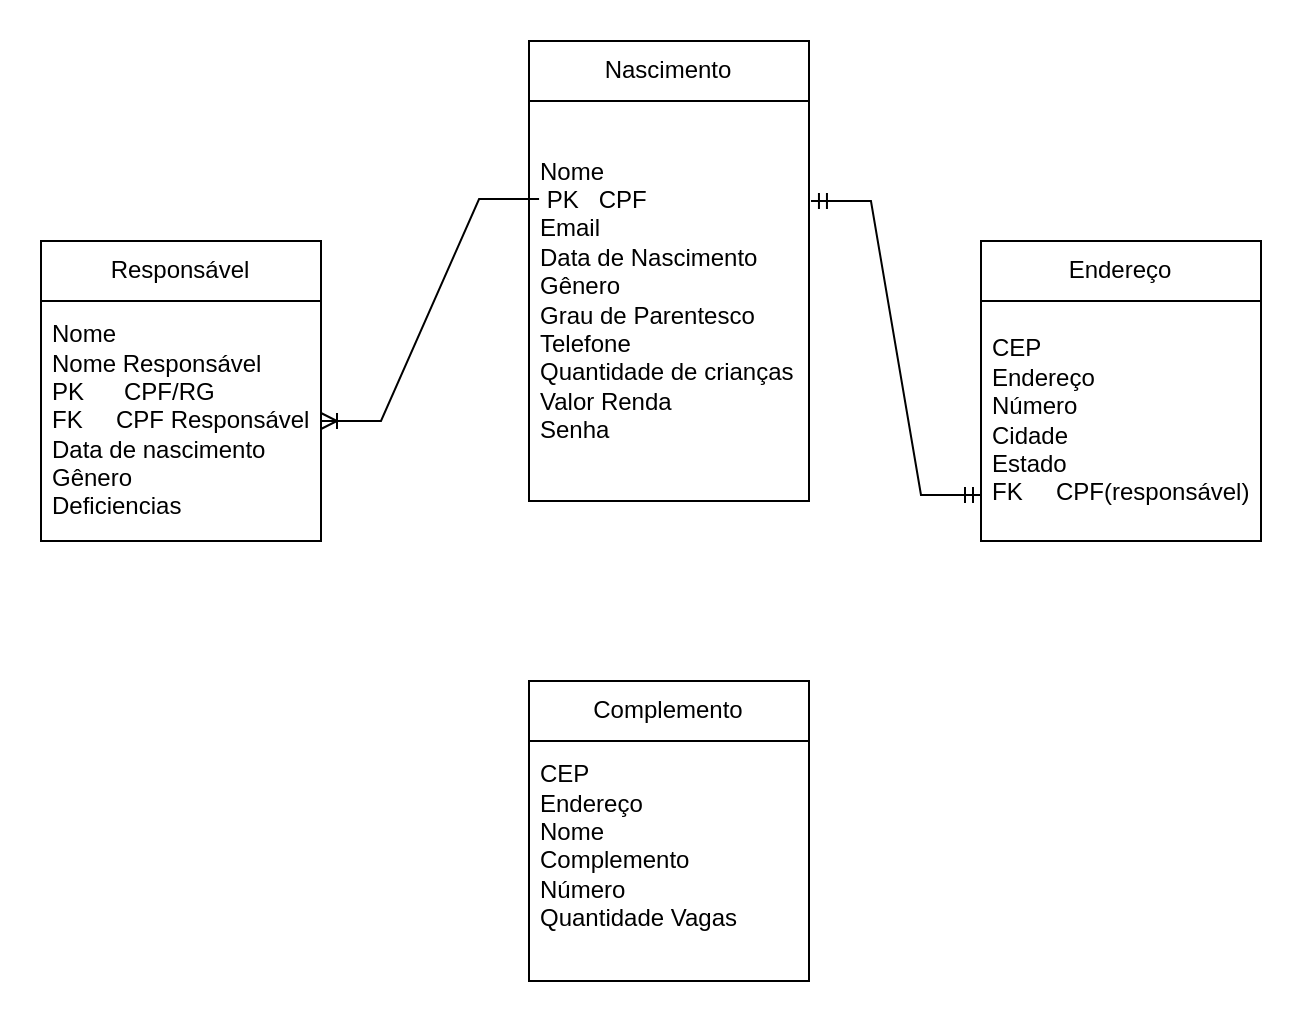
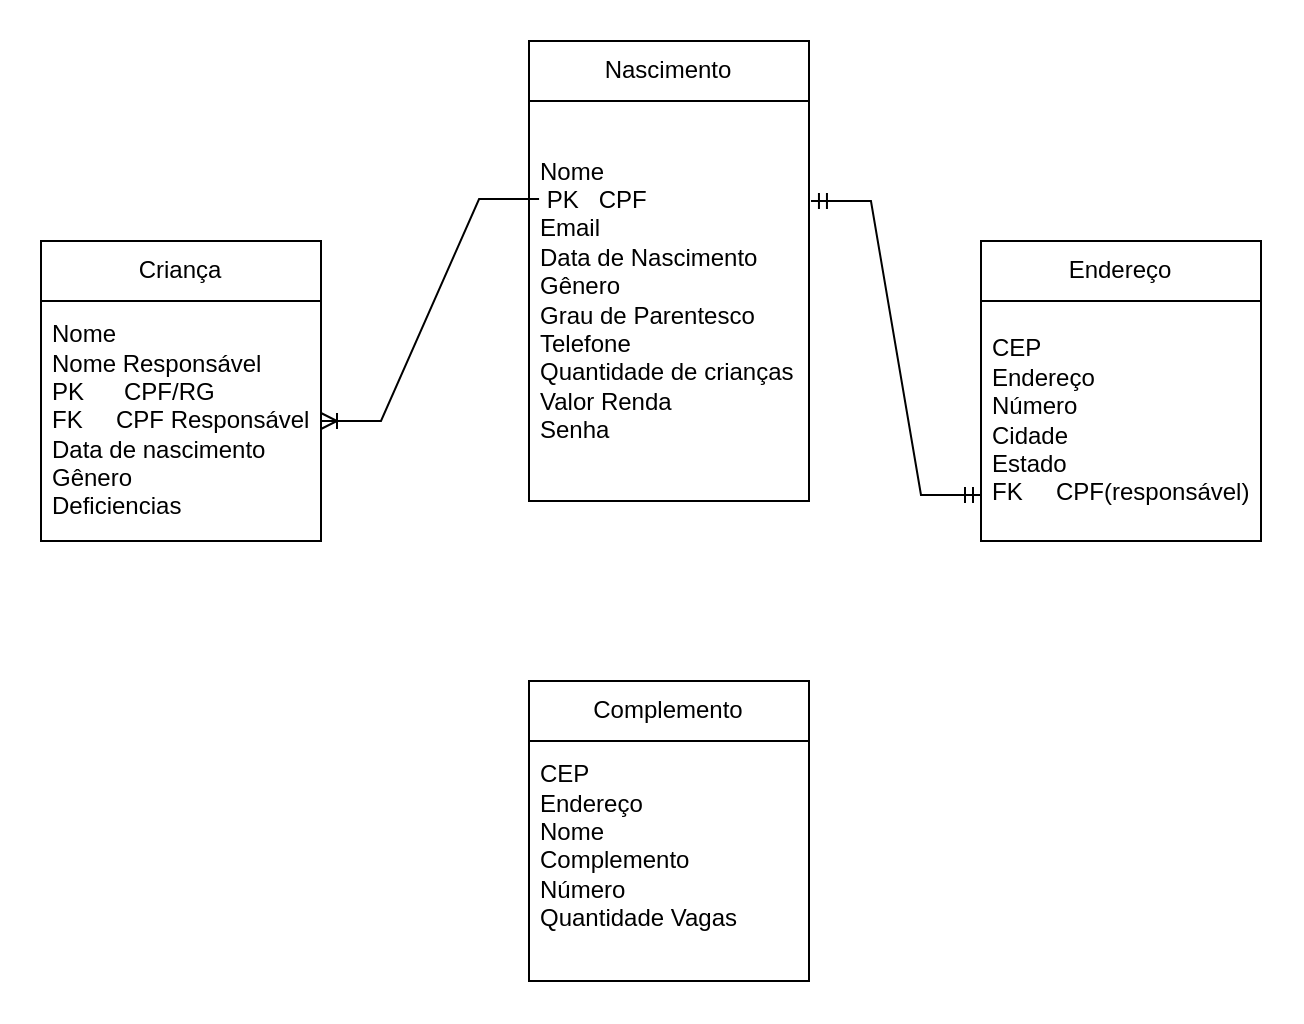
node "Responsável": label "Responsável" -> "Criança"
